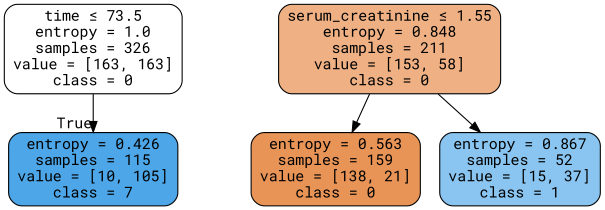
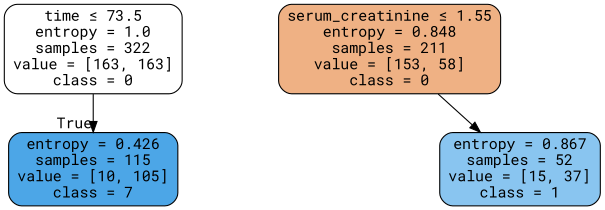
node "time ≤ 73.5": text "samples = 326" -> "samples = 322"
node "entropy = 0.563": removed
